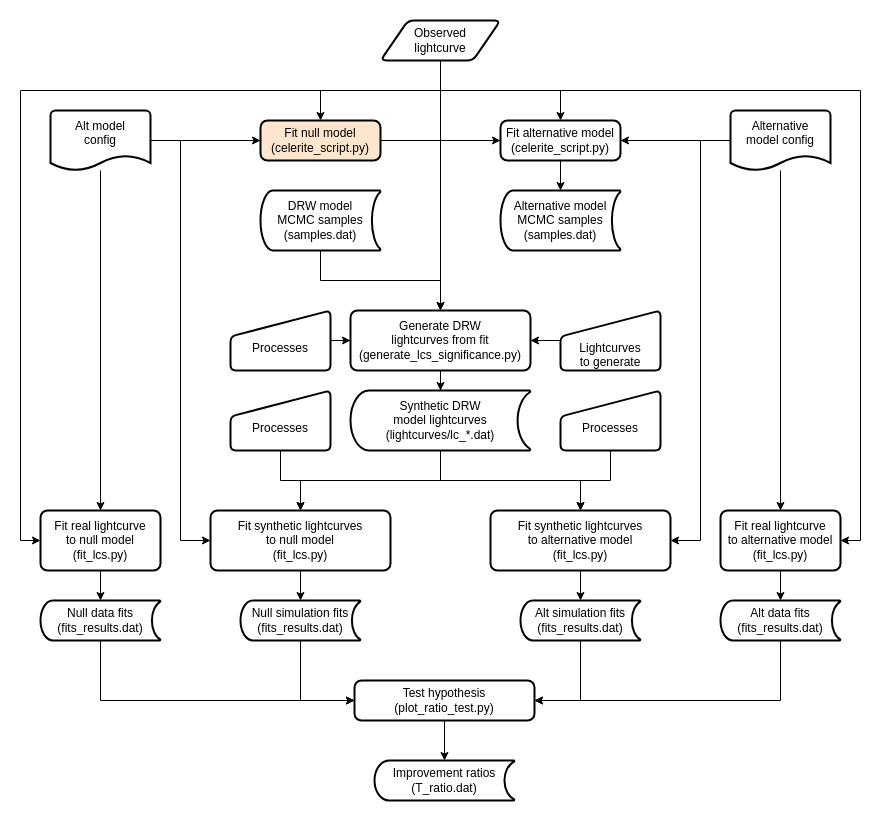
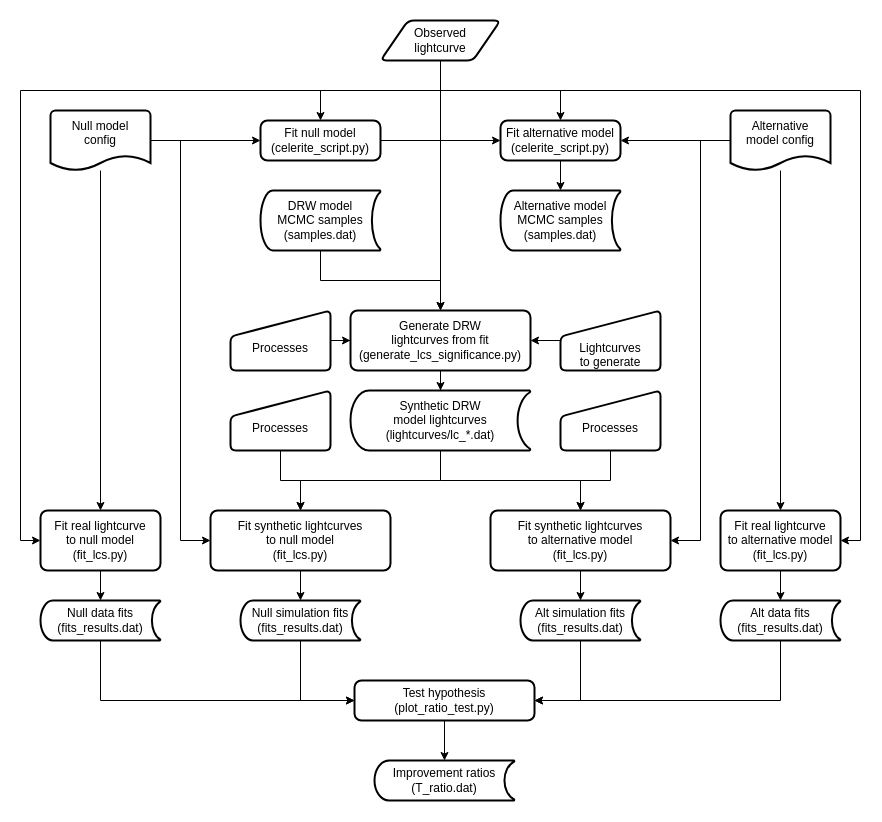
node "Alt model config": label "Alt model config" -> "Null model config"
node "Fit null model (celerite_script.py)": fillcolor #ffe6cc -> #ffffff
